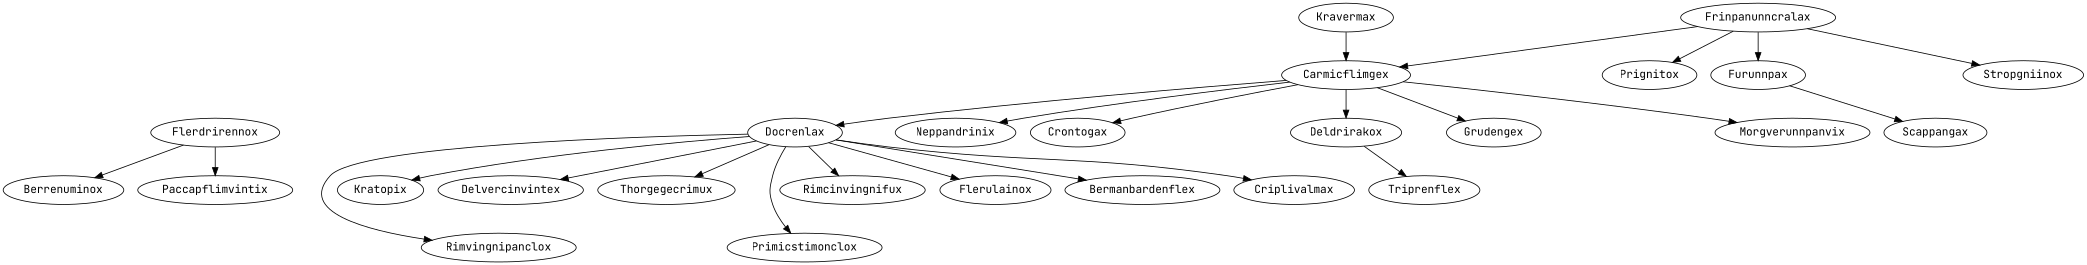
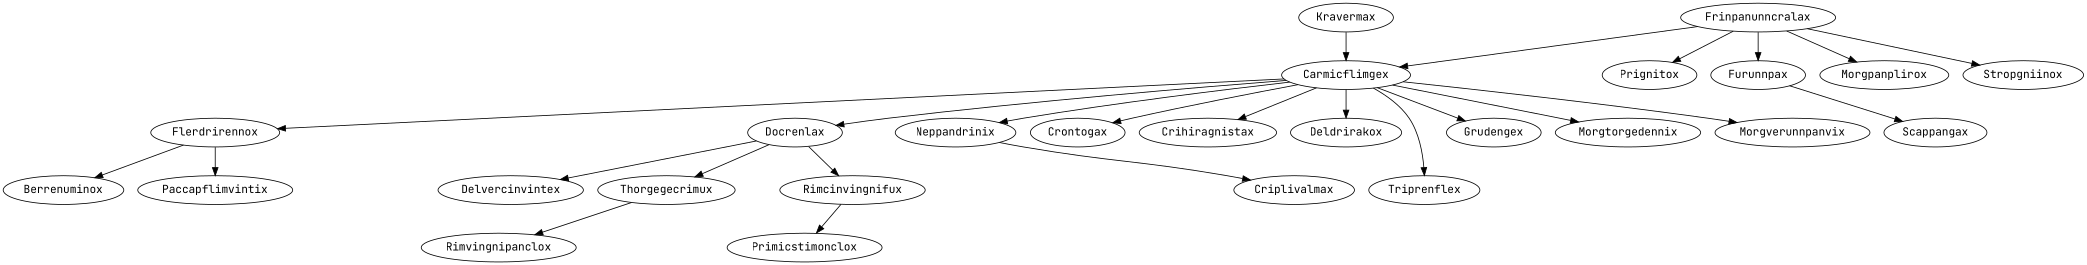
node "Morgpanplirox": added
edge "Carmicflimgex" -> "Flerdrirennox": added
node "Crihiragnistax": added
node "Morgtorgedennix": added
edge "Docrenlax" -> "Rimvingnipanclox": now "Thorgegecrimux" -> "Rimvingnipanclox"
edge "Docrenlax" -> "Criplivalmax": now "Neppandrinix" -> "Criplivalmax"
edge "Deldrirakox" -> "Triprenflex": now "Carmicflimgex" -> "Triprenflex"
edge "Docrenlax" -> "Primicstimonclox": now "Rimcinvingnifux" -> "Primicstimonclox"
node "Kratopix": removed
node "Flerulainox": removed
node "Bermanbardenflex": removed
